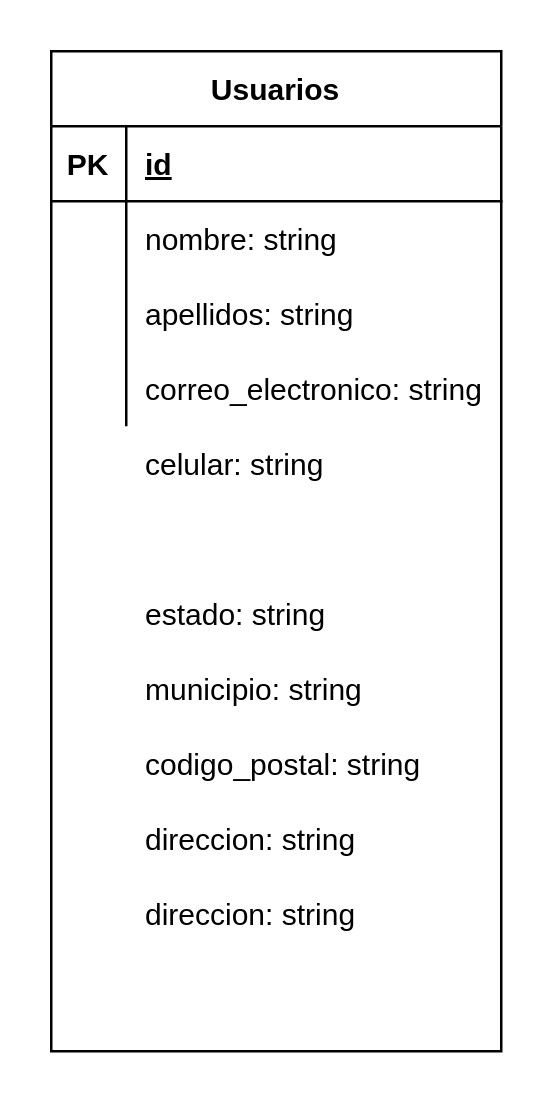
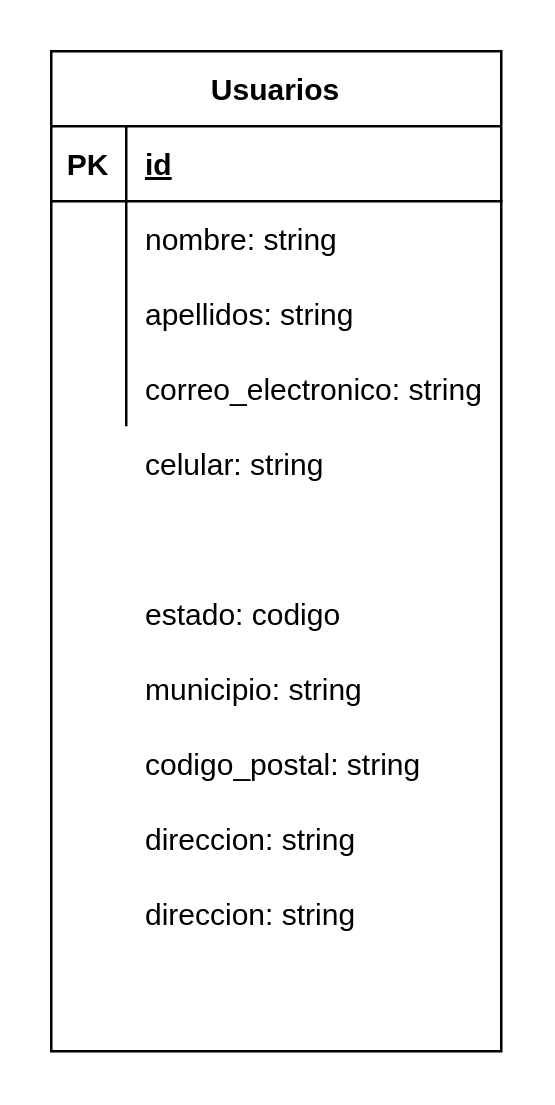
node "estado: string": label "estado: string" -> "estado: codigo"
